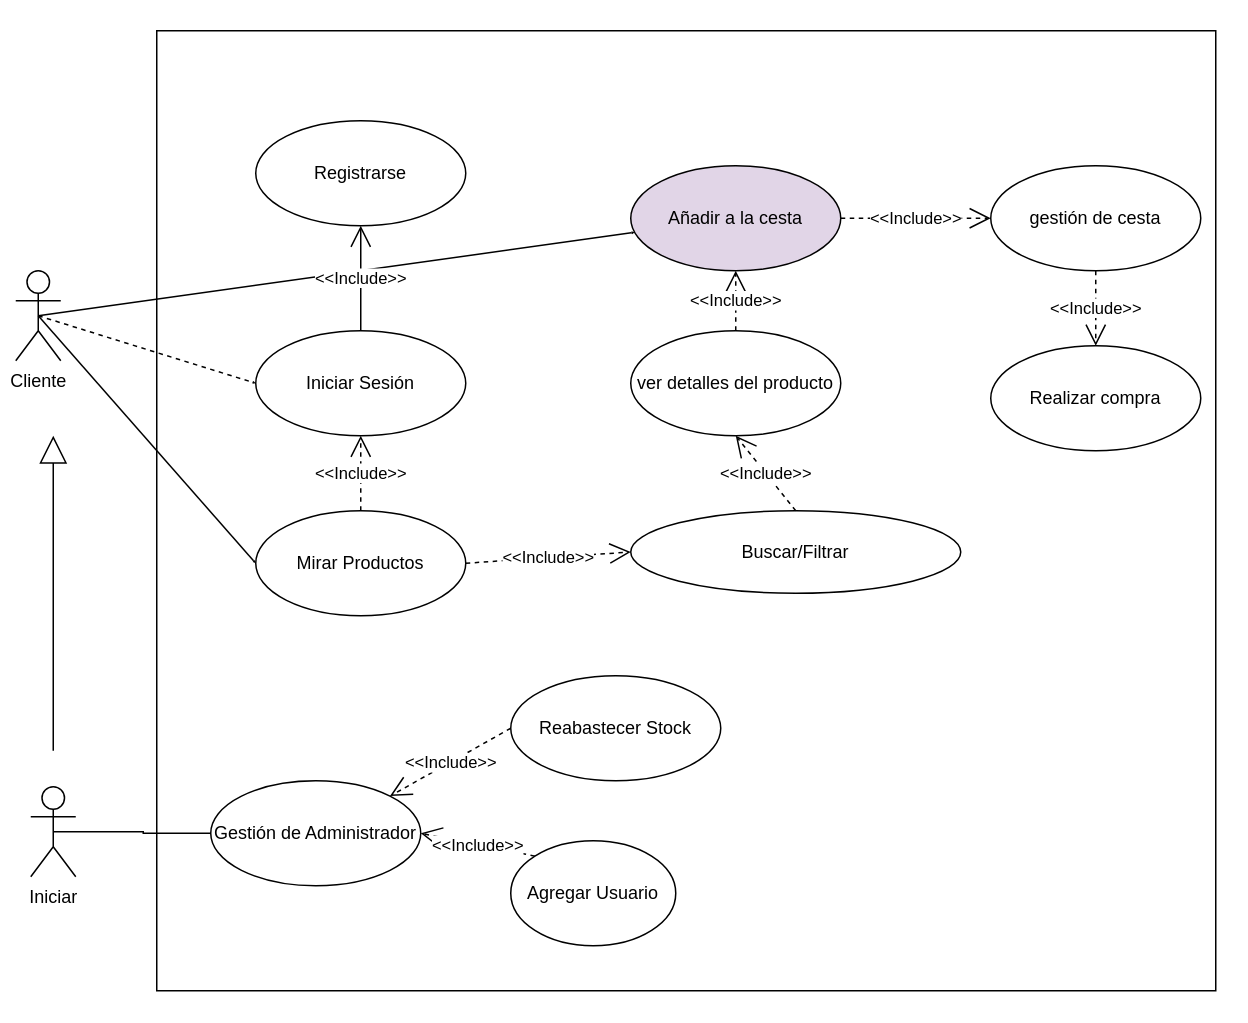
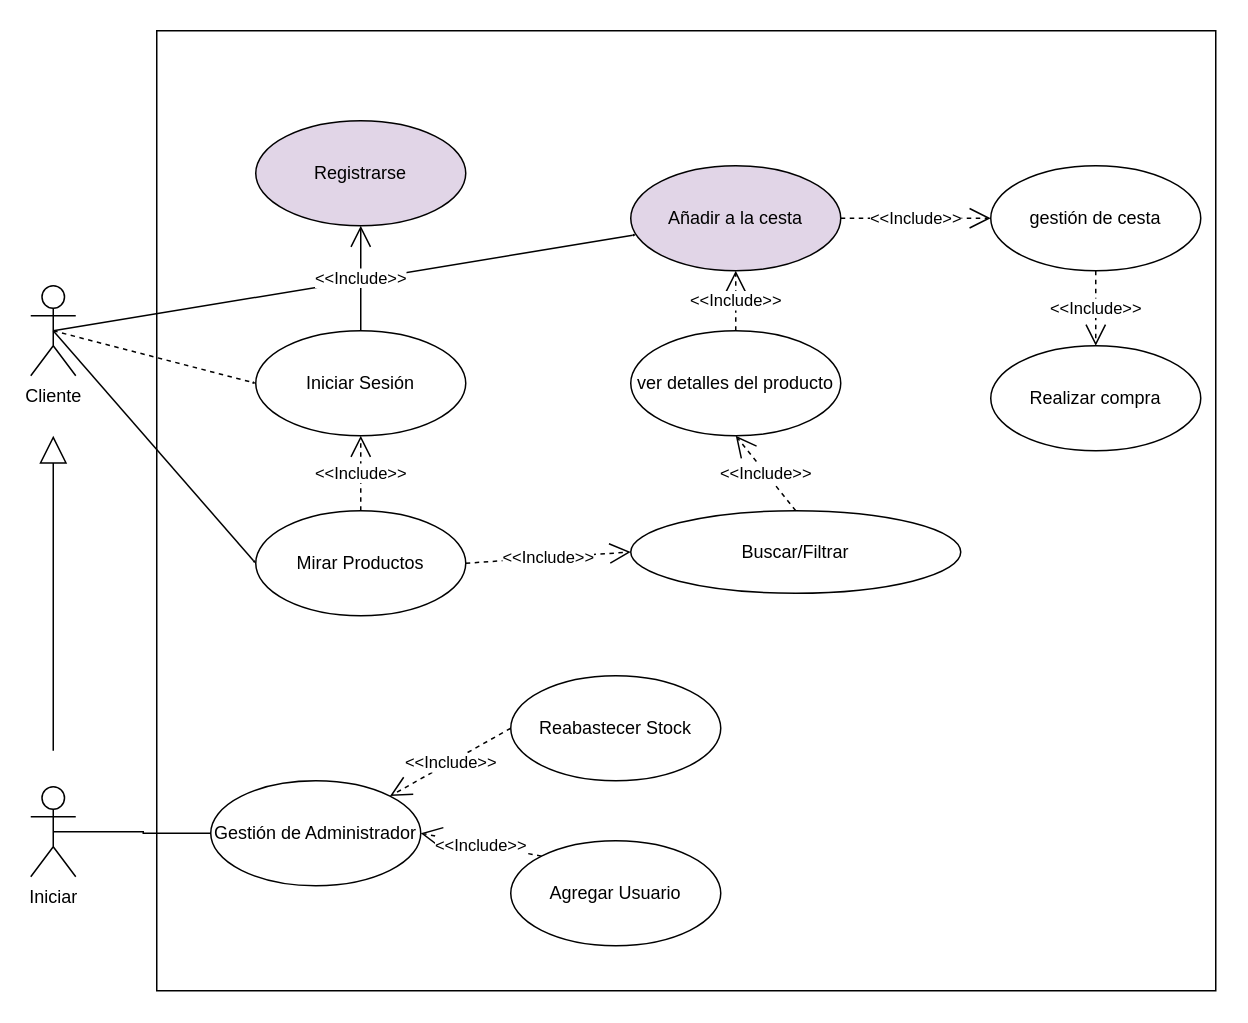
node "Registrarse": fillcolor #ffffff -> #e1d5e7
node "Cliente": moved (38, 316) -> (53, 331)
node "Agregar Usuario": size 165x105 -> 210x105
